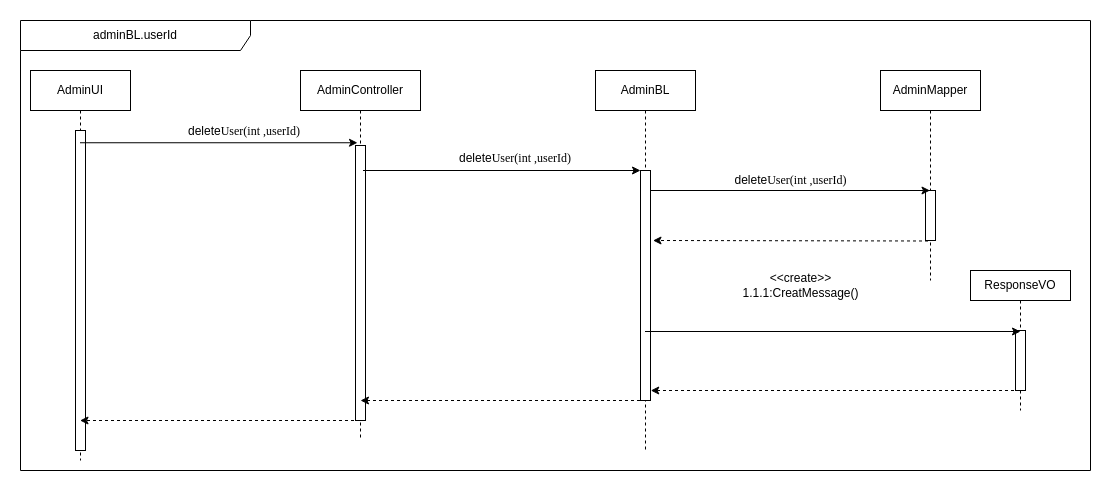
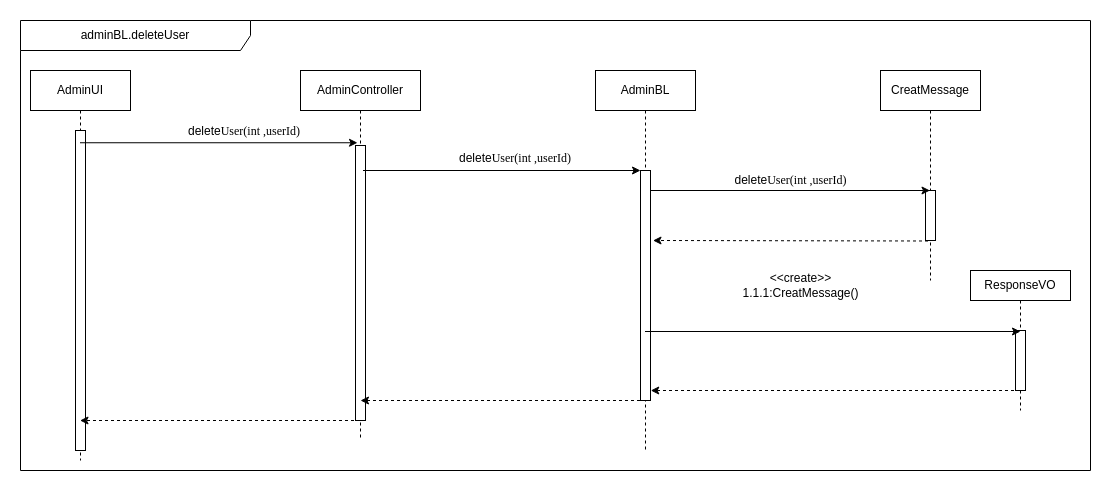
node "adminBL.userId": label "adminBL.userId" -> "adminBL.deleteUser"
node "AdminMapper": label "AdminMapper" -> "CreatMessage"
